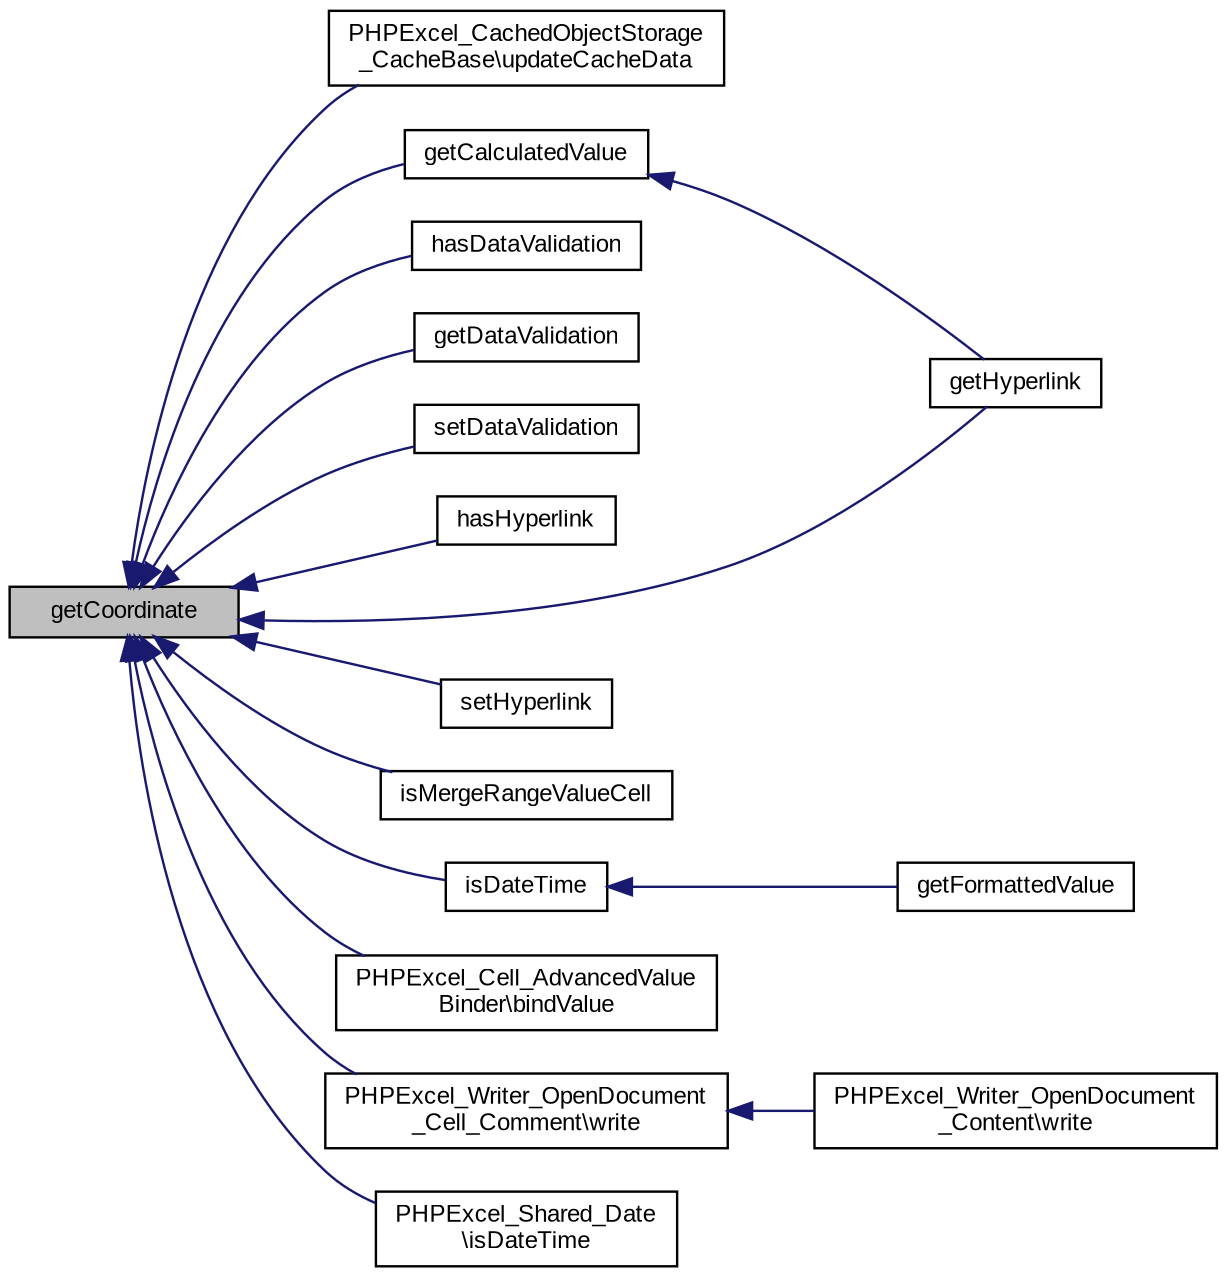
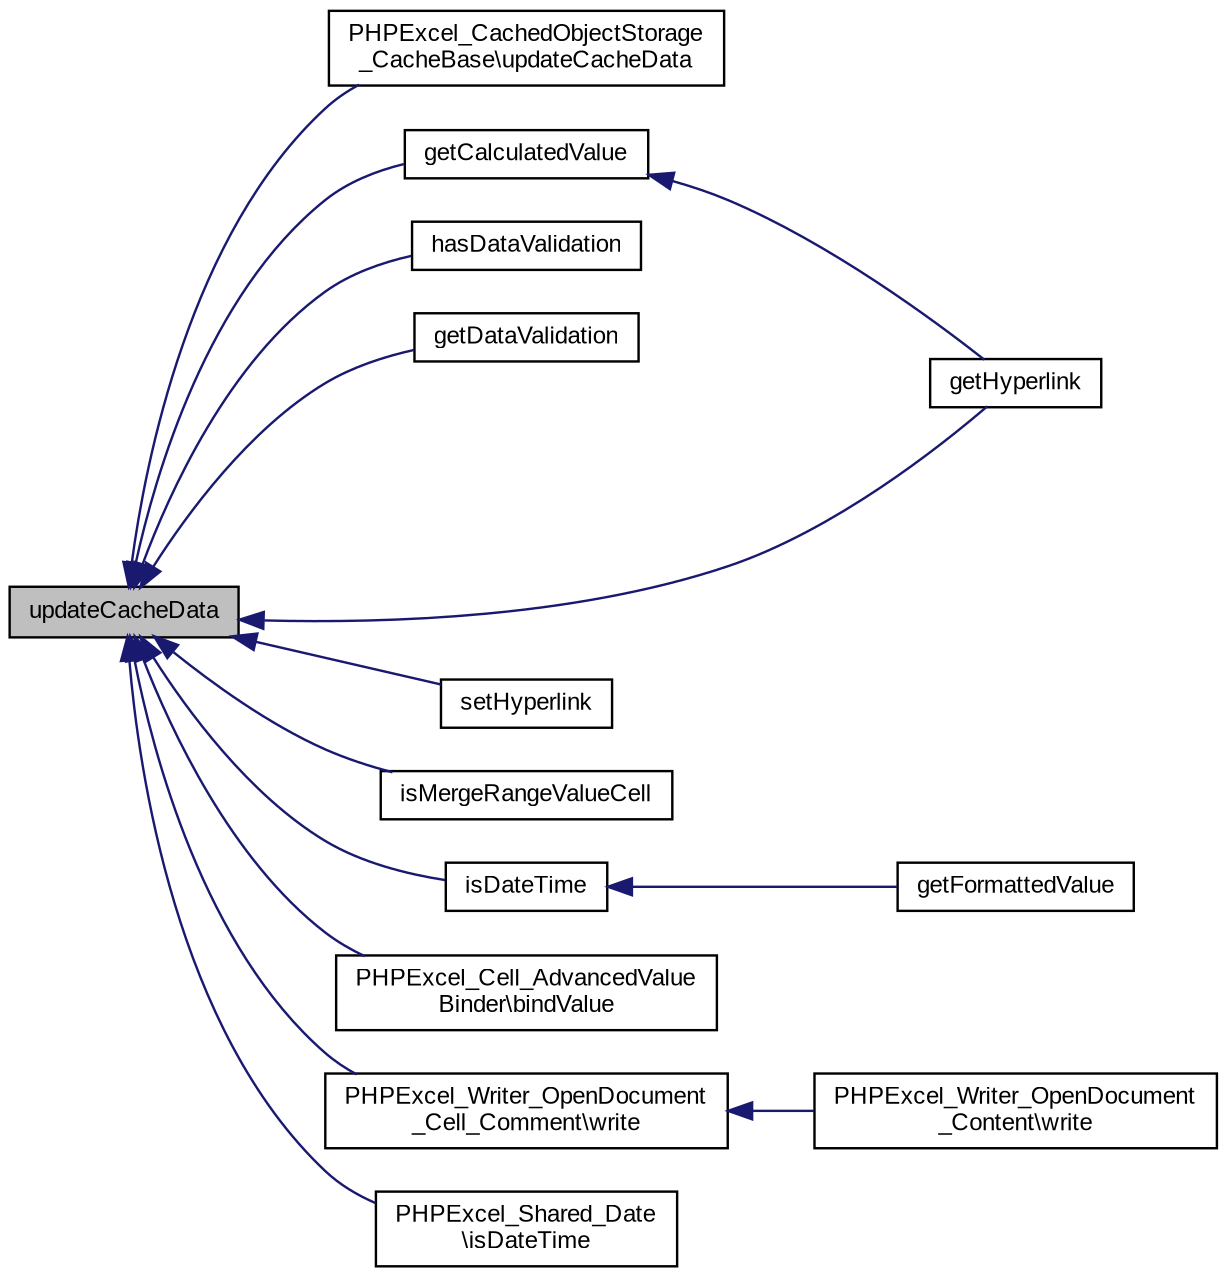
node "setDataValidation": removed
node "hasHyperlink": removed
node "getCoordinate": label "getCoordinate" -> "updateCacheData"
